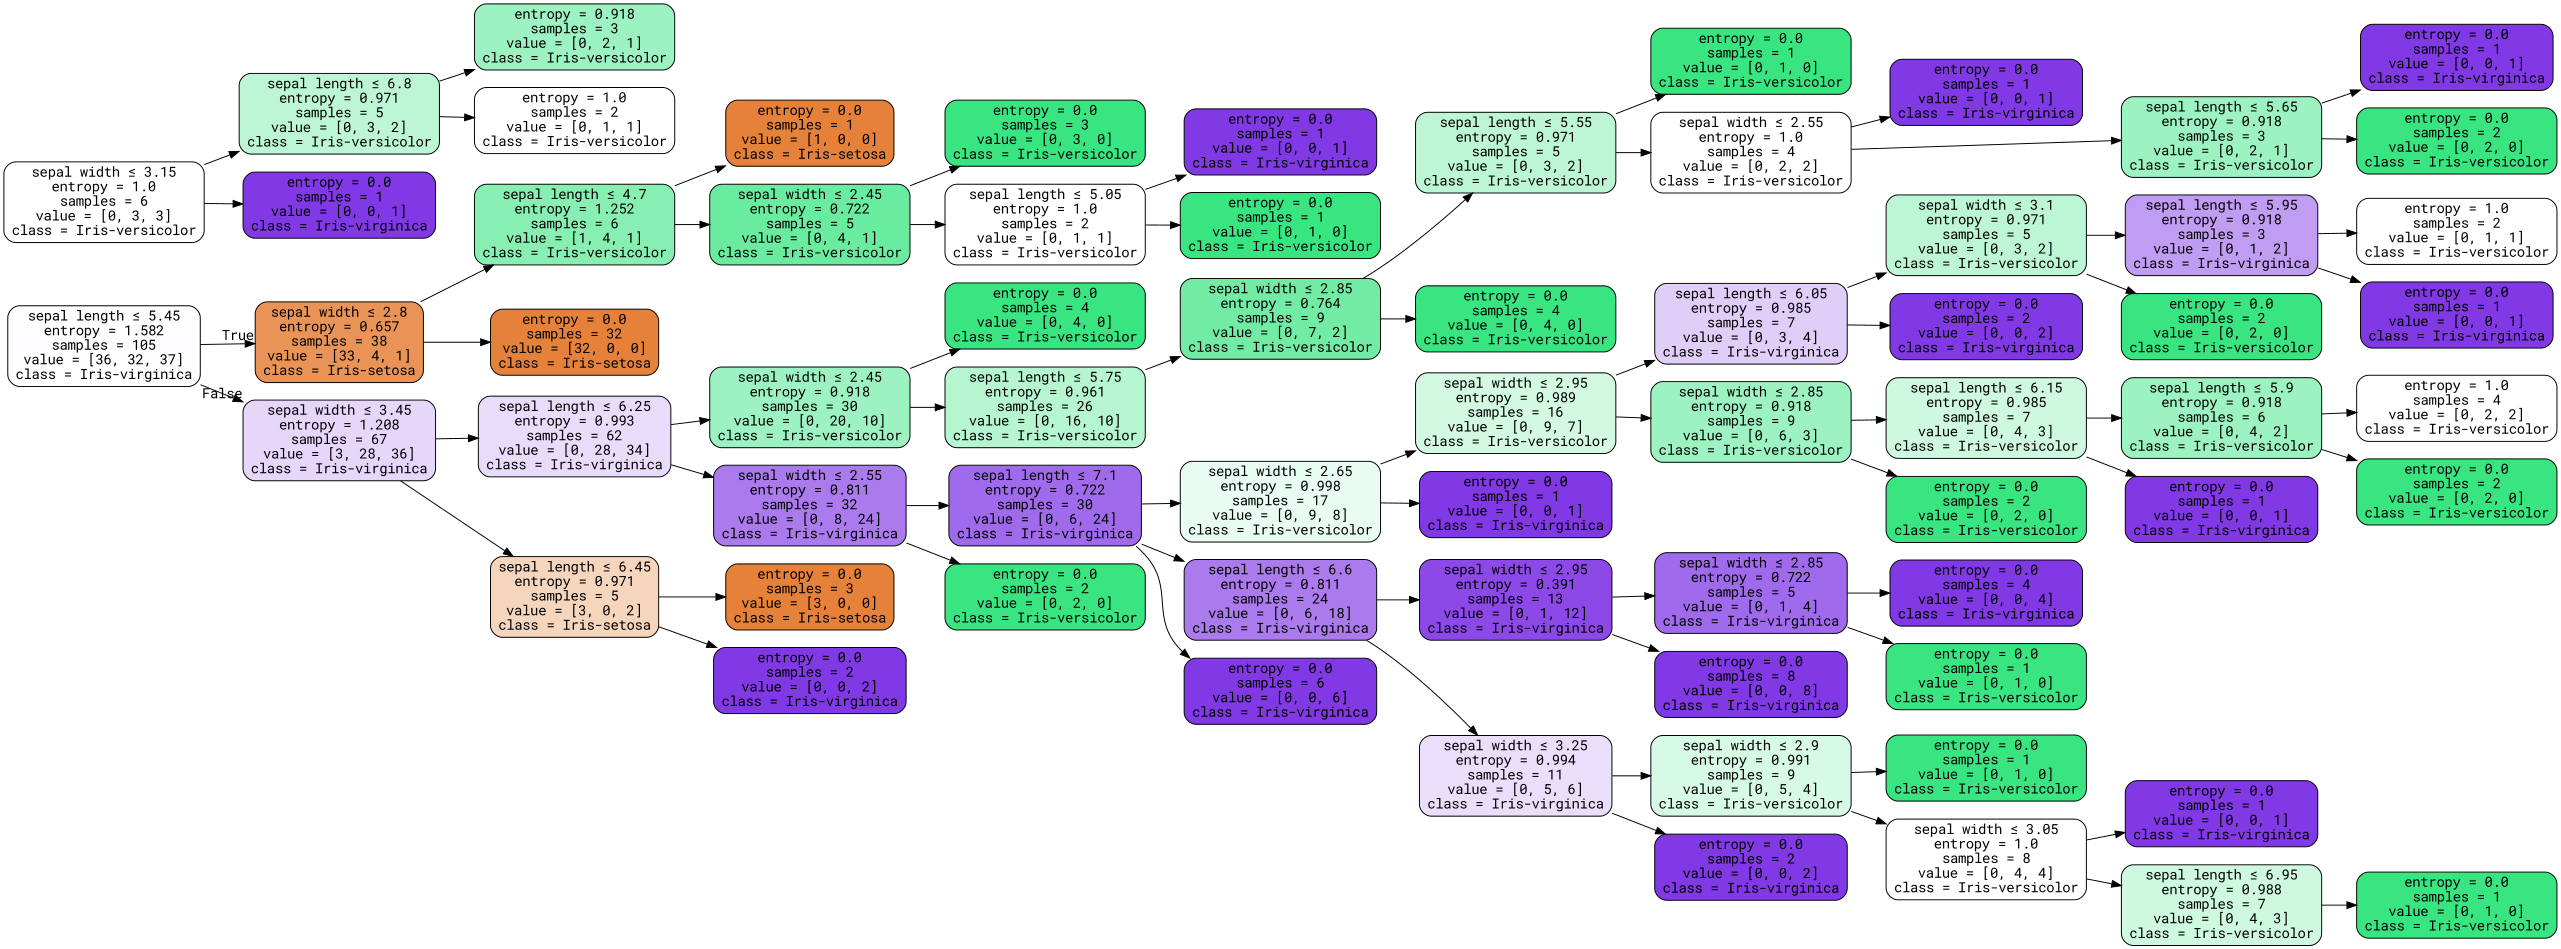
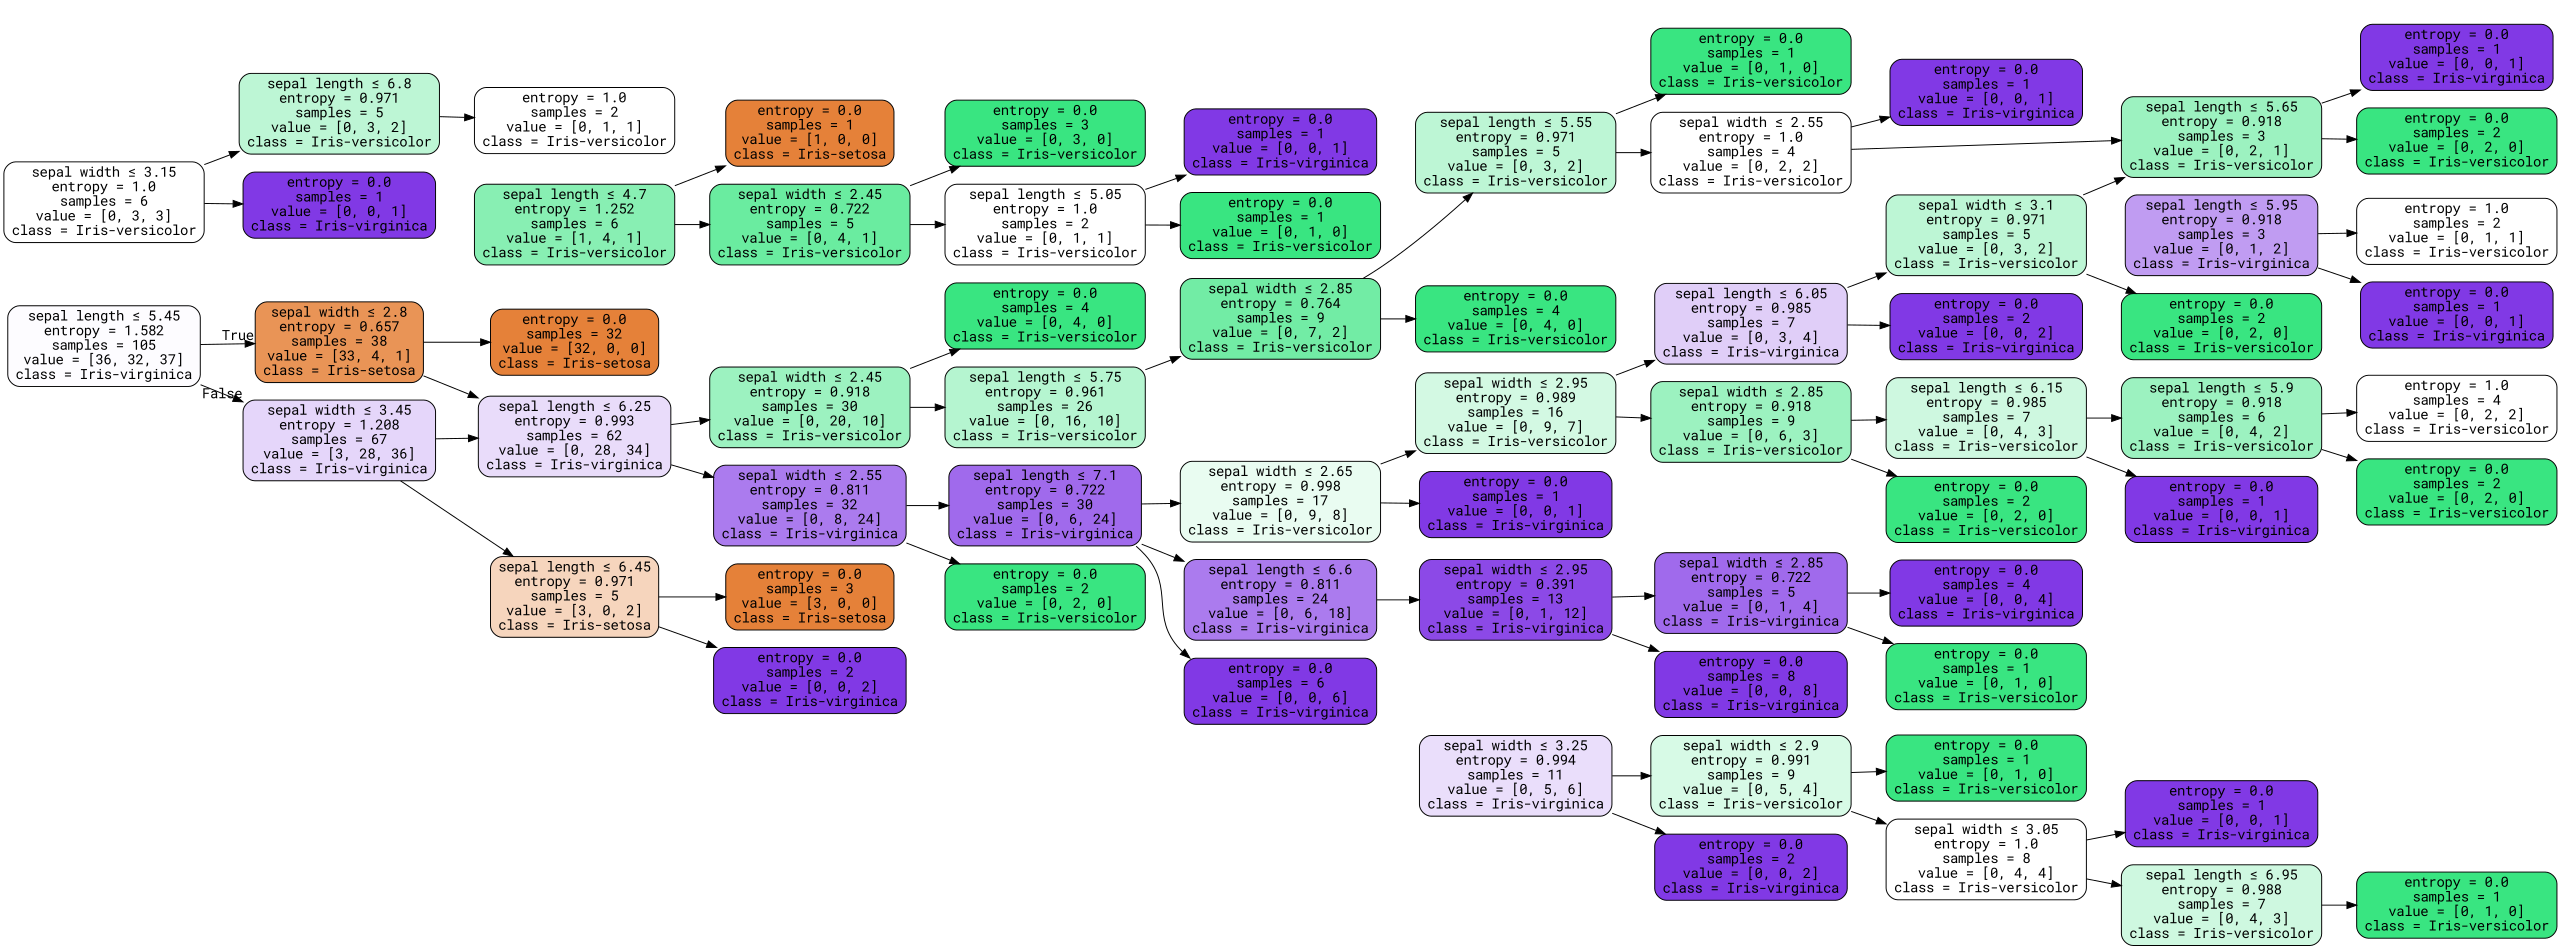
node "entropy = 0.918": removed
edge "sepal width ≤ 3.1" -> "sepal length ≤ 5.95": now "sepal width ≤ 3.1" -> "sepal length ≤ 5.65"
edge "sepal width ≤ 2.8" -> "sepal length ≤ 4.7": now "sepal width ≤ 2.8" -> "sepal length ≤ 6.25"
edge "sepal length ≤ 6.6" -> "sepal width ≤ 3.25": removed
